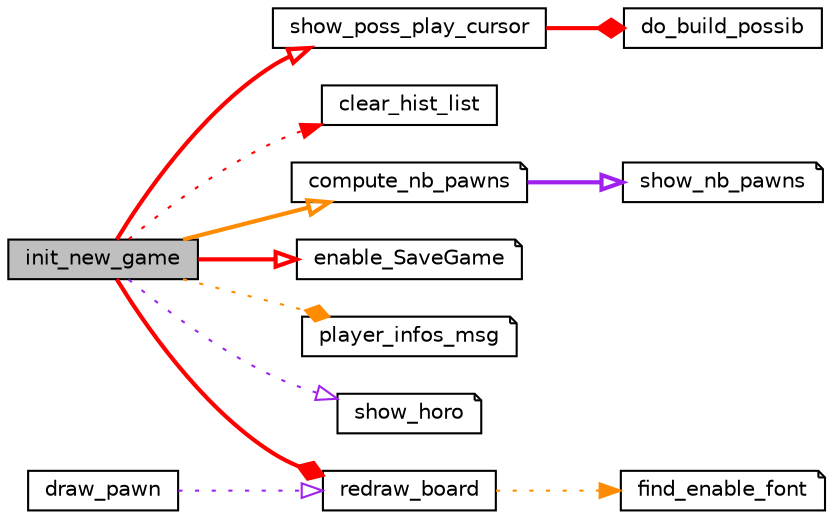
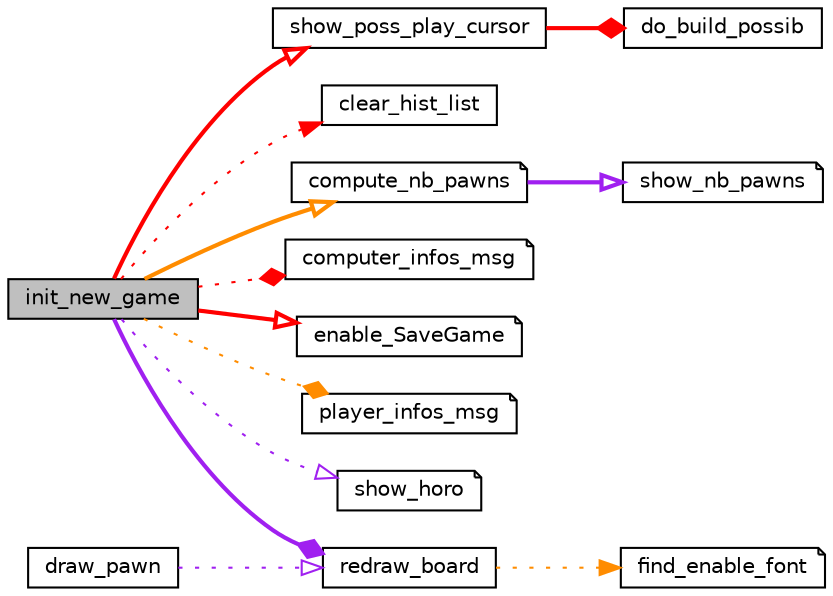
node "computer_infos_msg": added
edge "init_new_game" -> "redraw_board": color red -> purple
